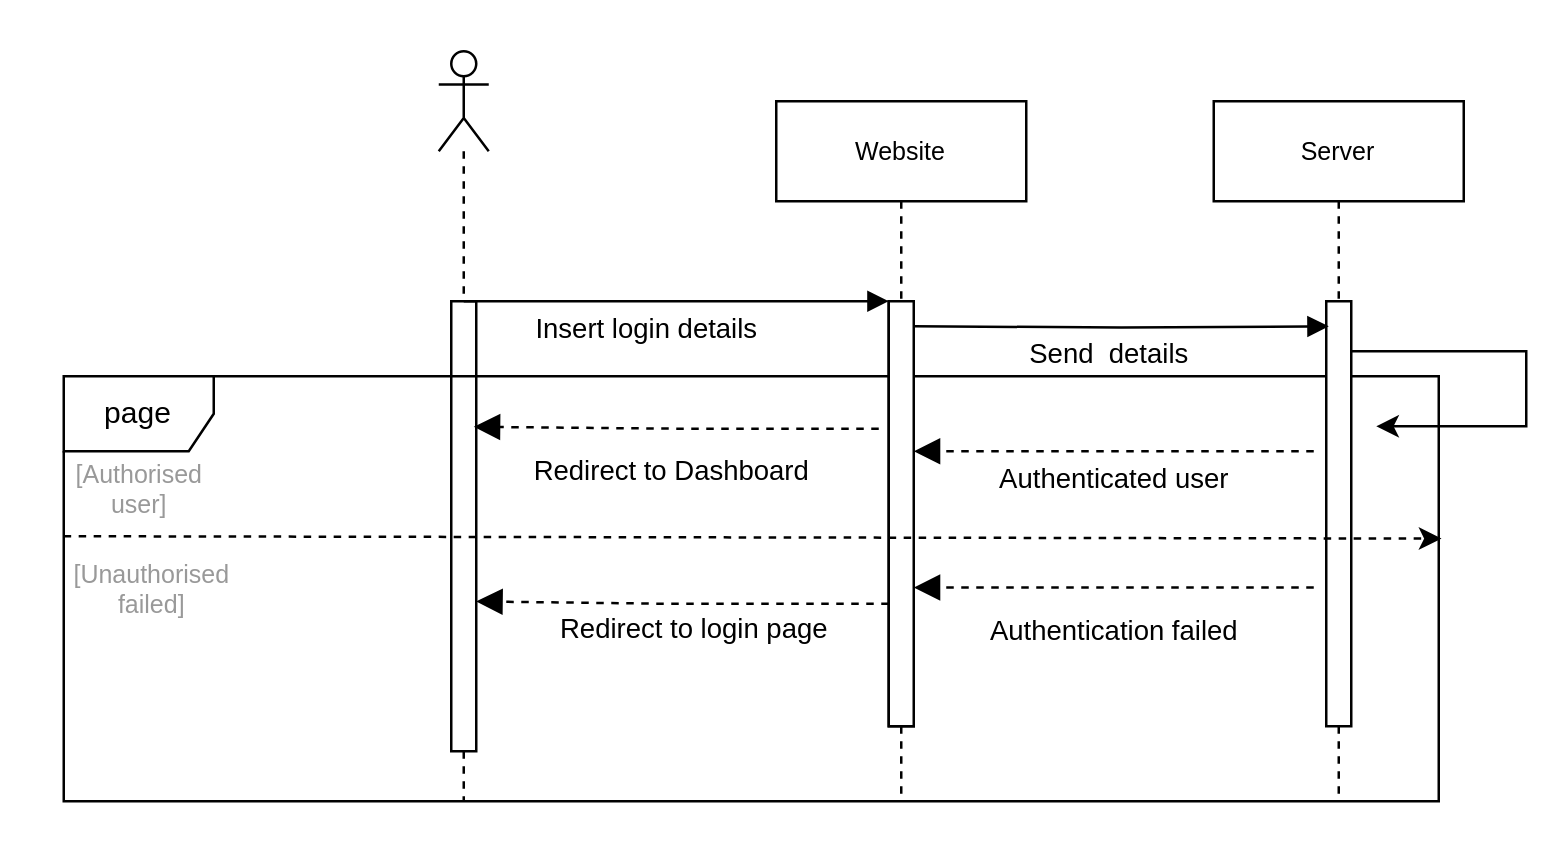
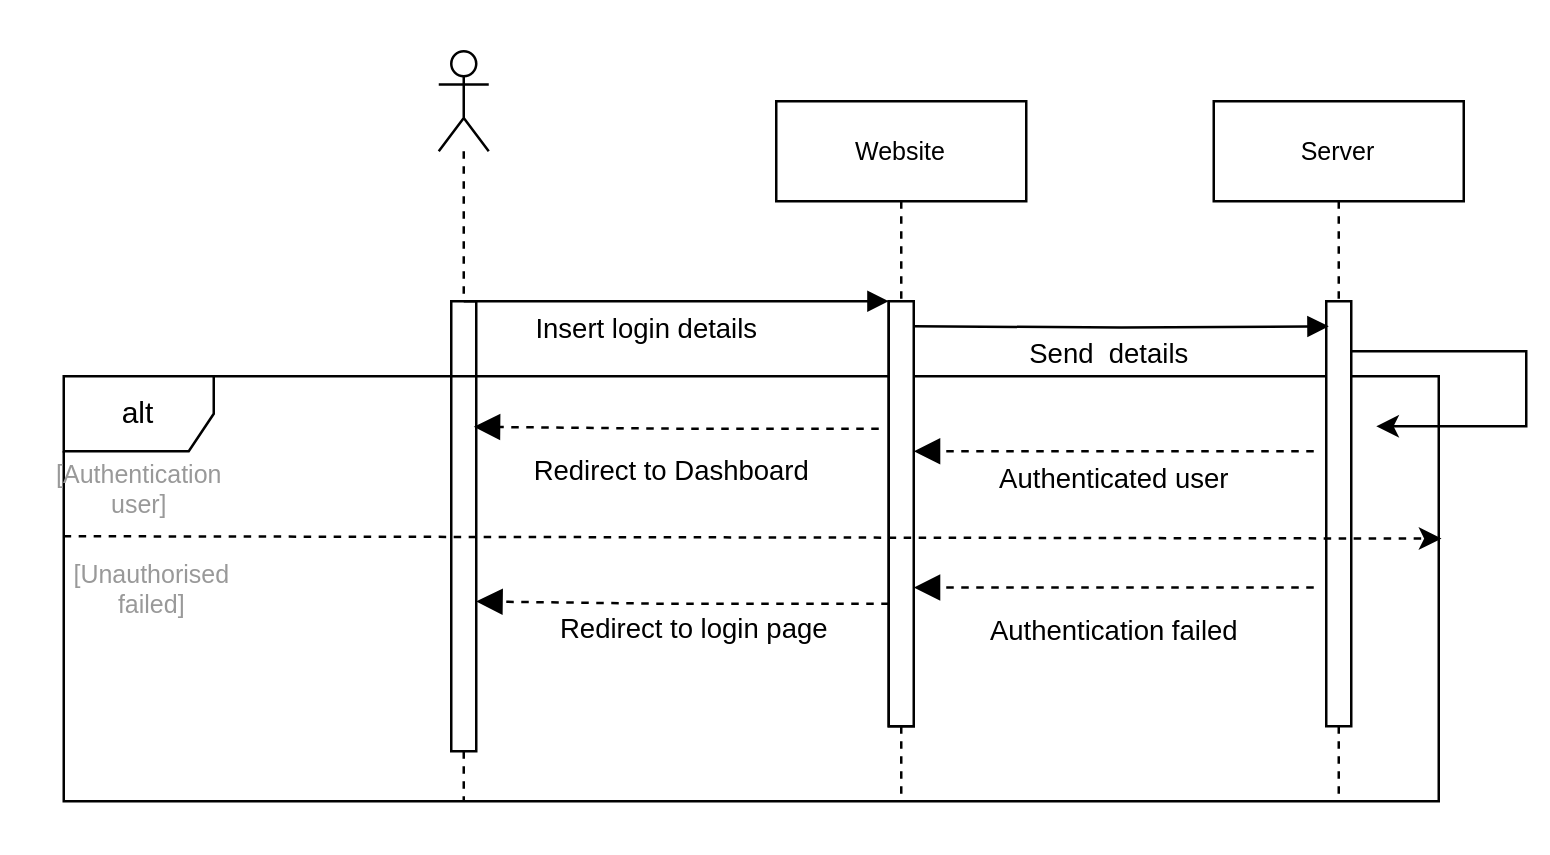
node "page": label "page" -> "alt"
node "[Authorised user]": label "[Authorised user]" -> "[Authentication user]"
